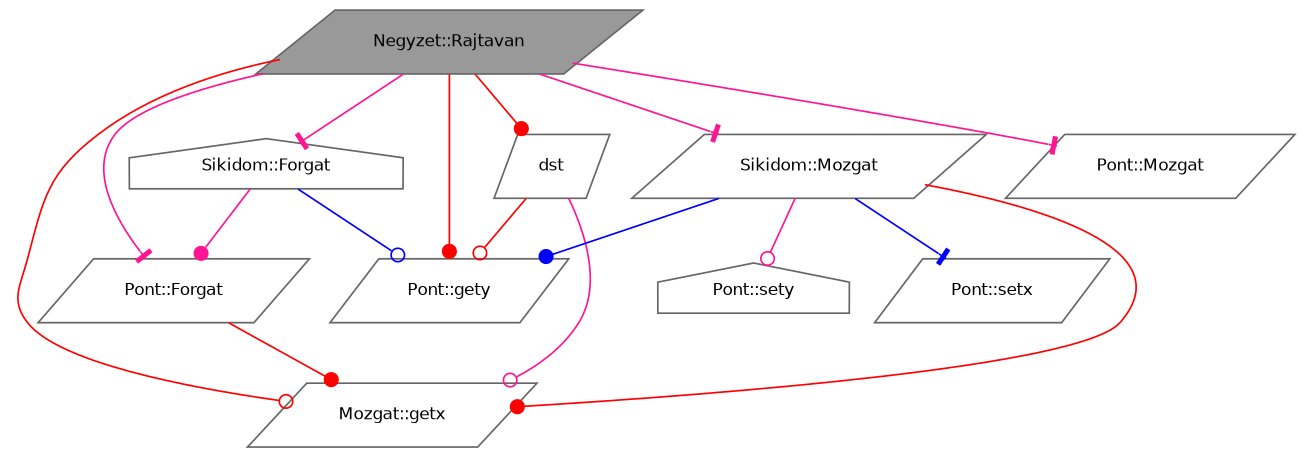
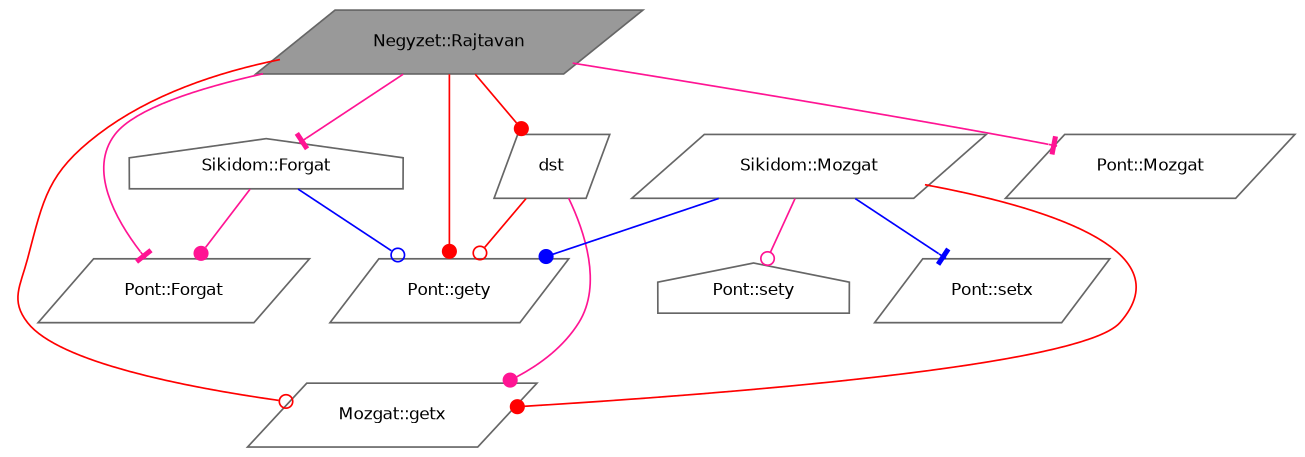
edge "Negyzet::Rajtavan" -> "Sikidom::Mozgat": removed
edge "dst" -> "Mozgat::getx": arrowhead odot -> dot
edge "Pont::Forgat" -> "Mozgat::getx": removed
